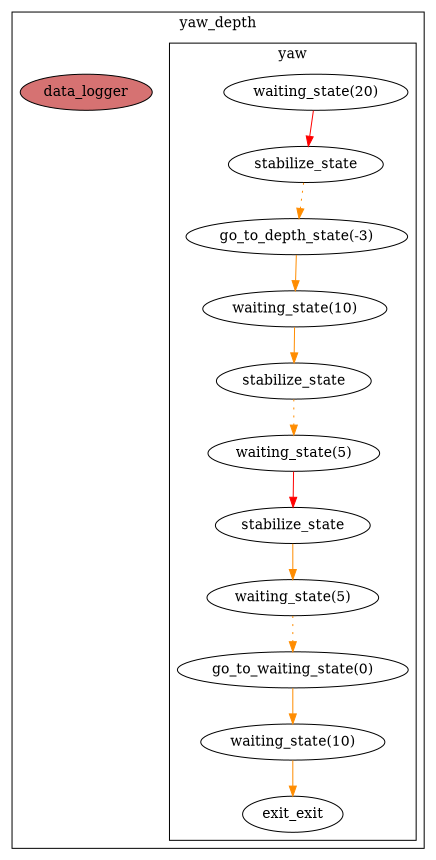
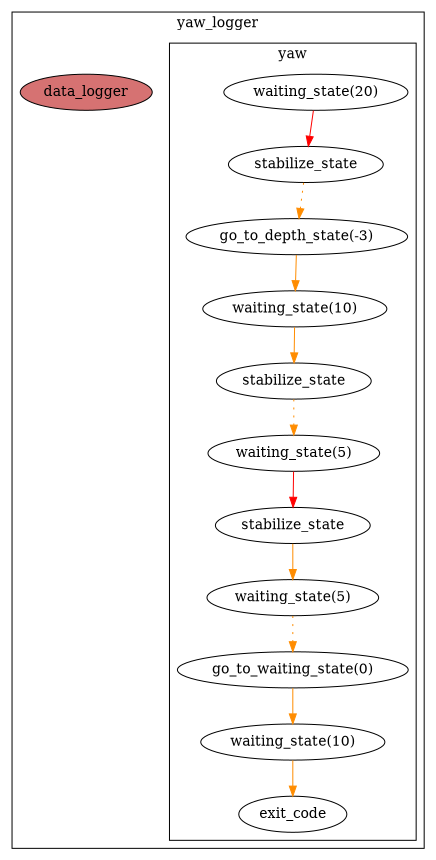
cluster "yaw_depth": label "yaw_depth" -> "yaw_logger"
node "exit_exit": label "exit_exit" -> "exit_code"
